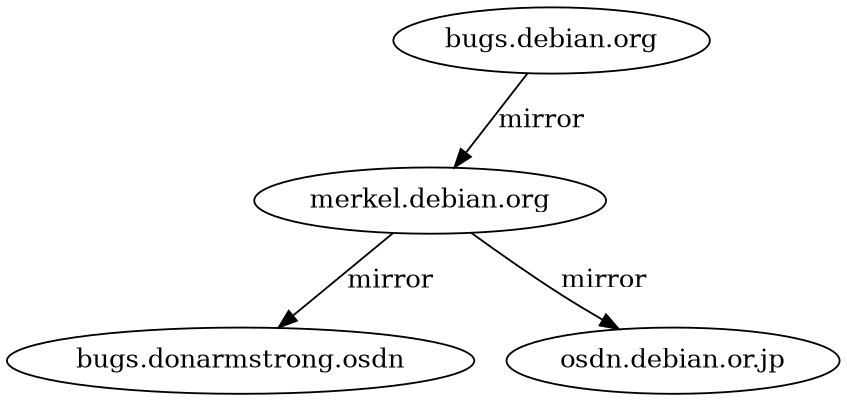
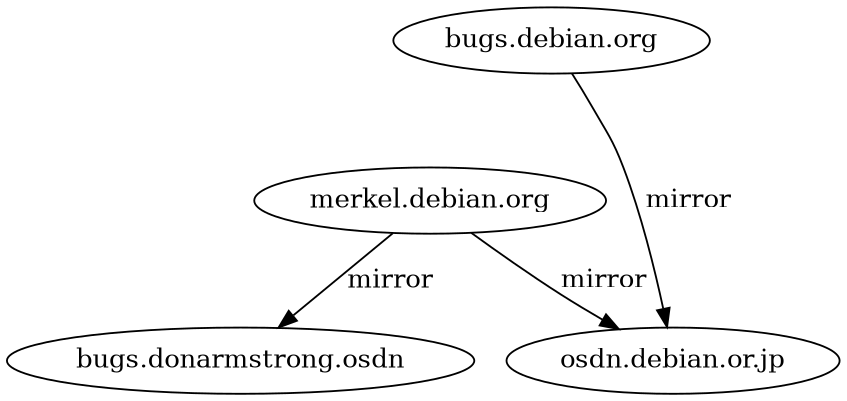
edge "bugs.debian.org" -> "merkel.debian.org": now "bugs.debian.org" -> "osdn.debian.or.jp"
